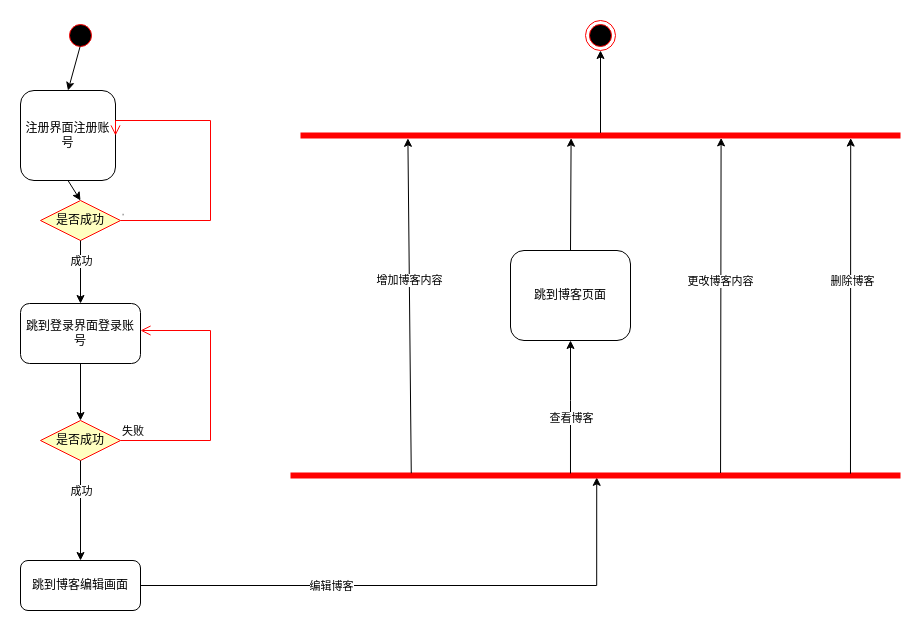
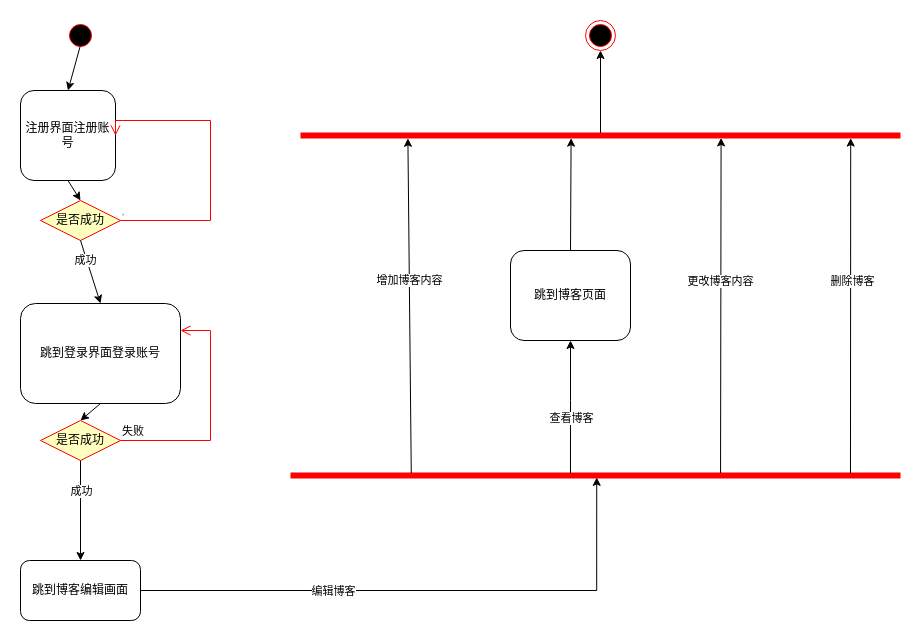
node "跳到登录界面登录账号": size 120x60 -> 160x100
node "跳到博客编辑画面": size 120x50 -> 120x60
